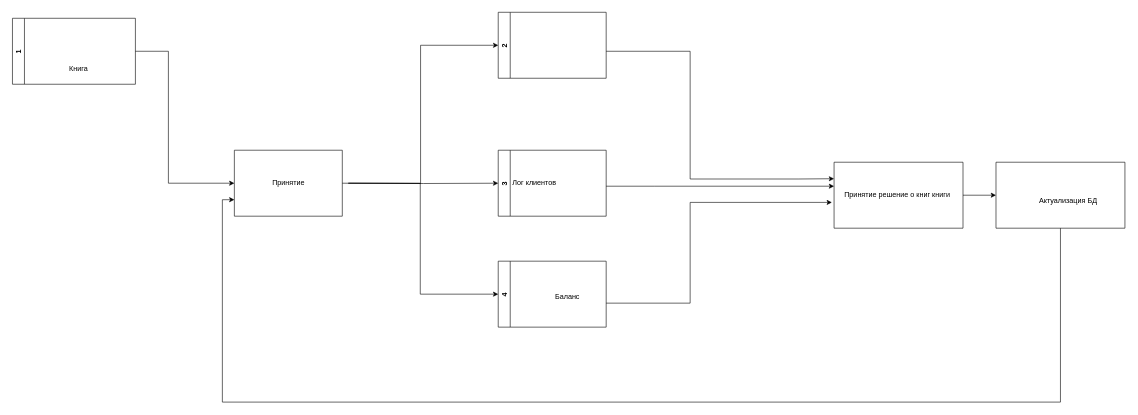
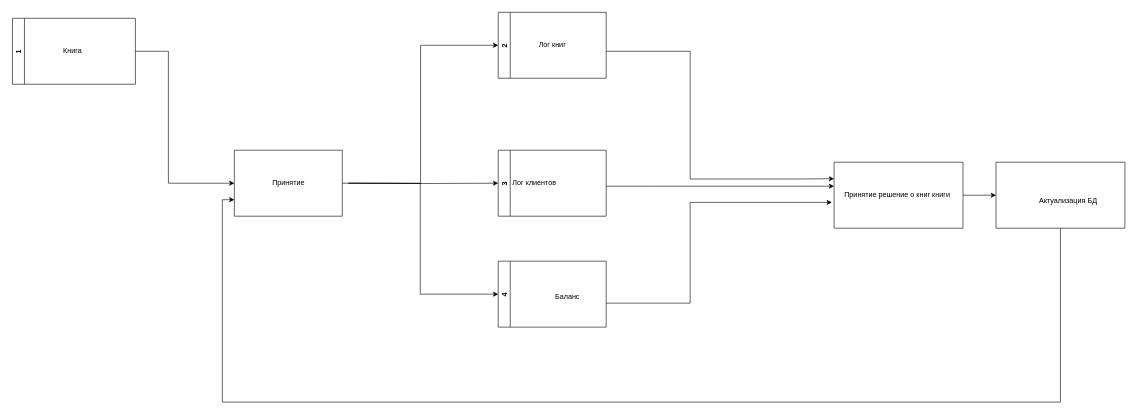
node "Лог книг": added
node "Книга": moved (78, 69) -> (72, 51)
